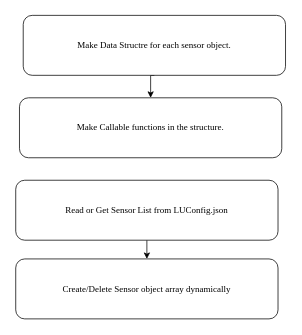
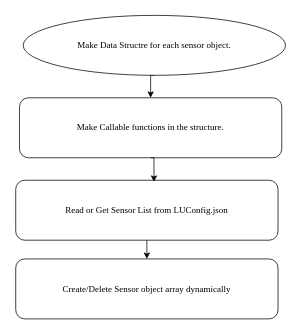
node "Make Data Structre for each sensor object.": shape rounded rectangle -> ellipse
edge "Make Callable functions in the structure." -> "Read or Get Sensor List from LUConfig.json": added
